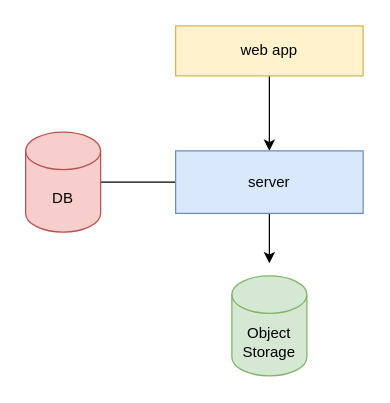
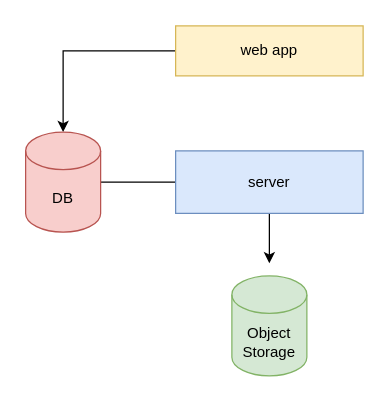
edge "web app" -> "server": now "web app" -> "DB"
